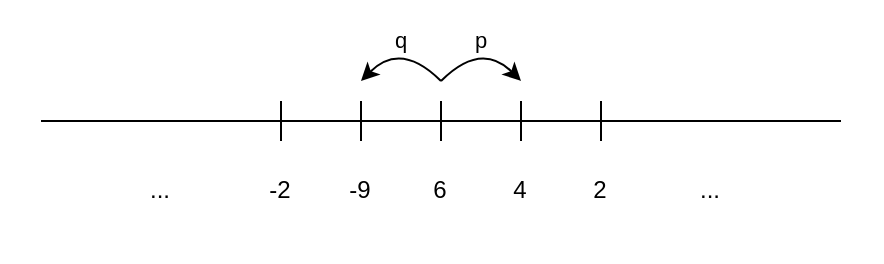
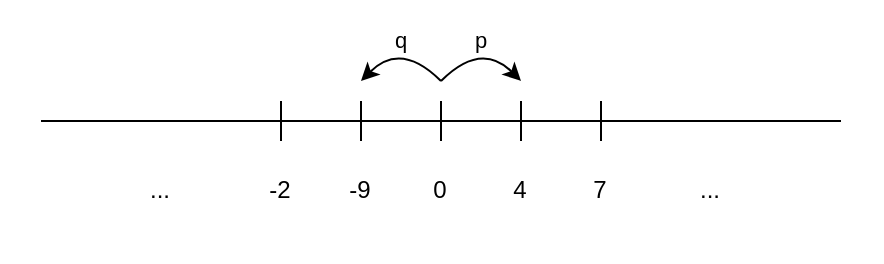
node "6": label "6" -> "0"
node "2": label "2" -> "7"
